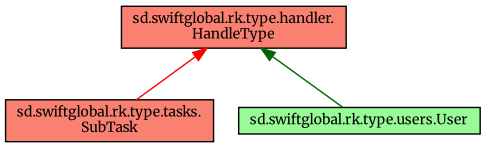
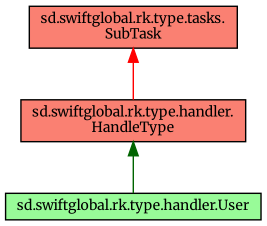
edge "sd.swiftglobal.rk.type.tasks. SubTask" -> "sd.swiftglobal.rk.type.handler. HandleType": reversed
node "sd.swiftglobal.rk.type.users.User": label "sd.swiftglobal.rk.type.users.User" -> "sd.swiftglobal.rk.type.handler.User"
